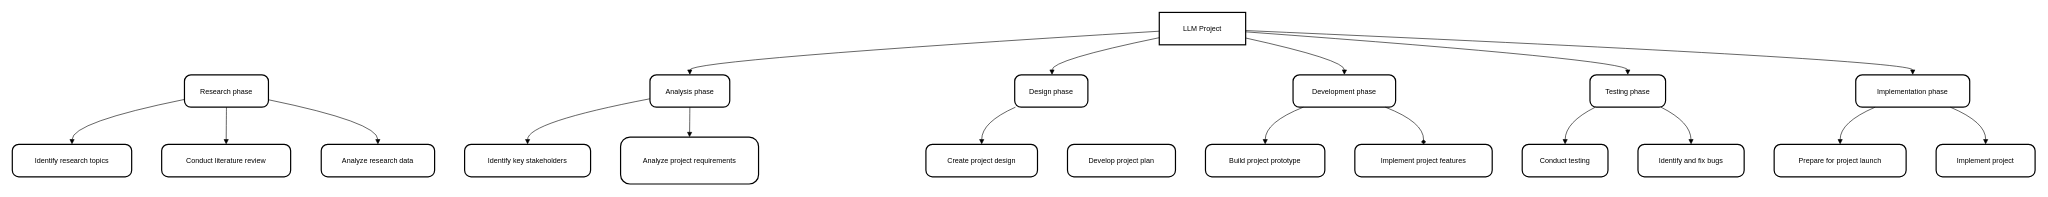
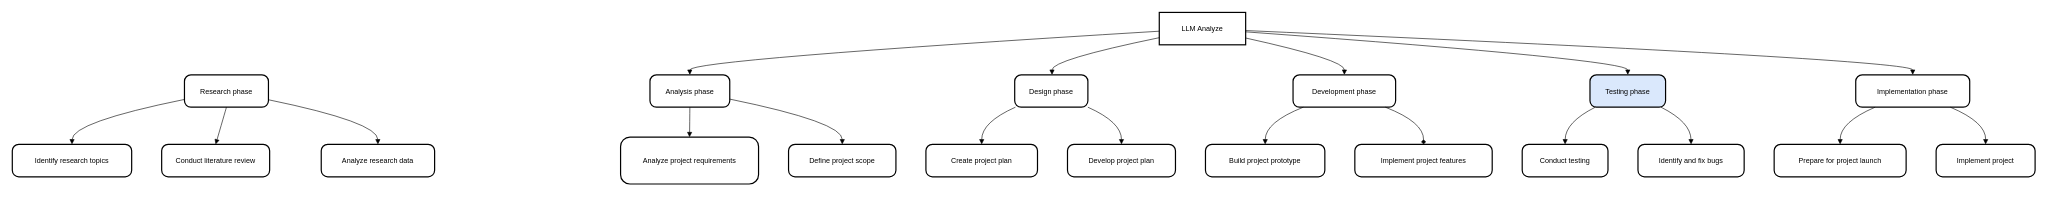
node "LLM Project": label "LLM Project" -> "LLM Analyze"
node "Testing phase": fillcolor #ffffff -> #dae8fc
edge "Analysis phase" -> "Identify key stakeholders": removed
edge "Analysis phase" -> "Define project scope": added
edge "Design phase" -> "Develop project plan": added
node "Conduct literature review": size 129x32 -> 108x32
node "Identify key stakeholders": removed
node "Define project scope": added
node "Create project design": label "Create project design" -> "Create project plan"
